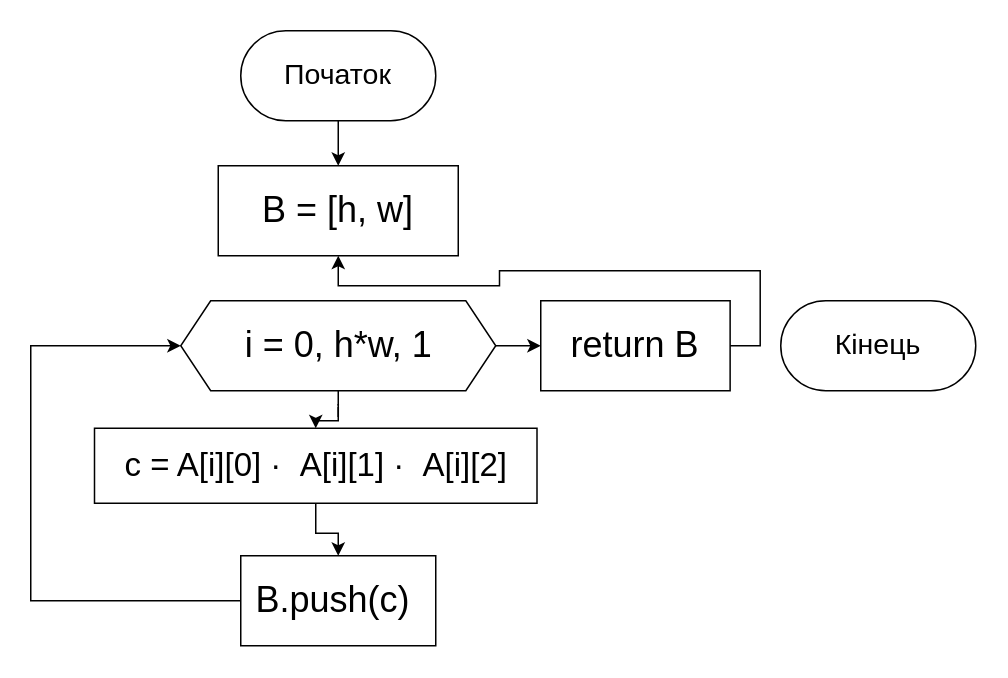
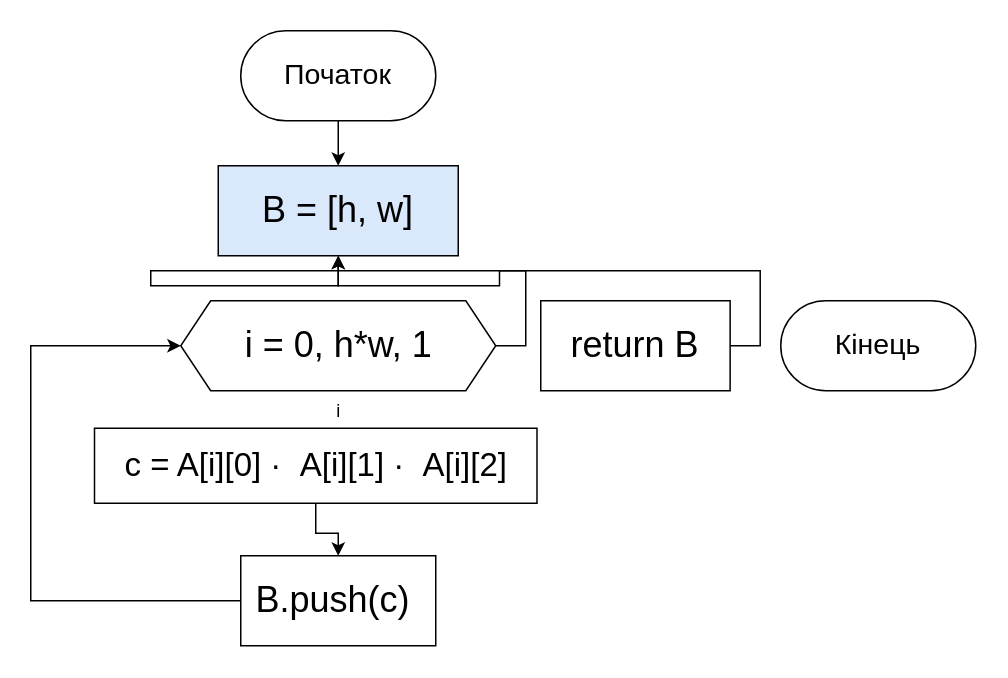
node "B = [h, w]": fillcolor #ffffff -> #dae8fc
edge "i" -> "return B": now "i" -> "B = [h, w]"
edge "i" -> "c = A[i][0] · A[i][1] · A[i][2]": removed
